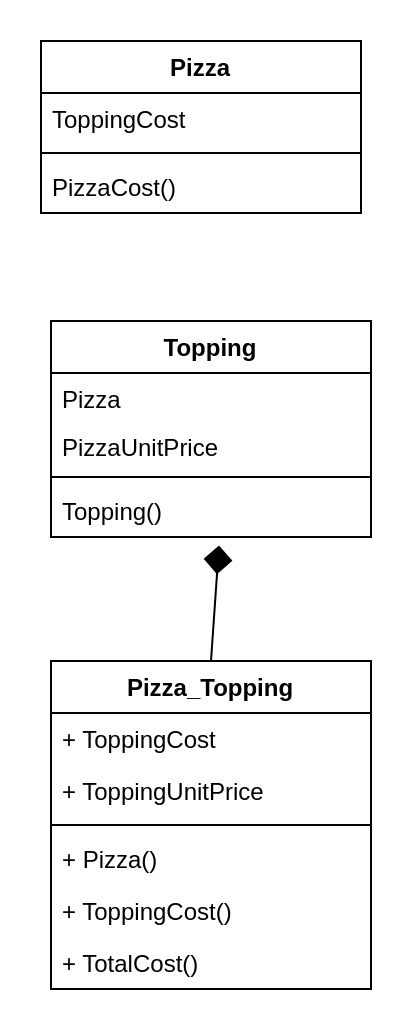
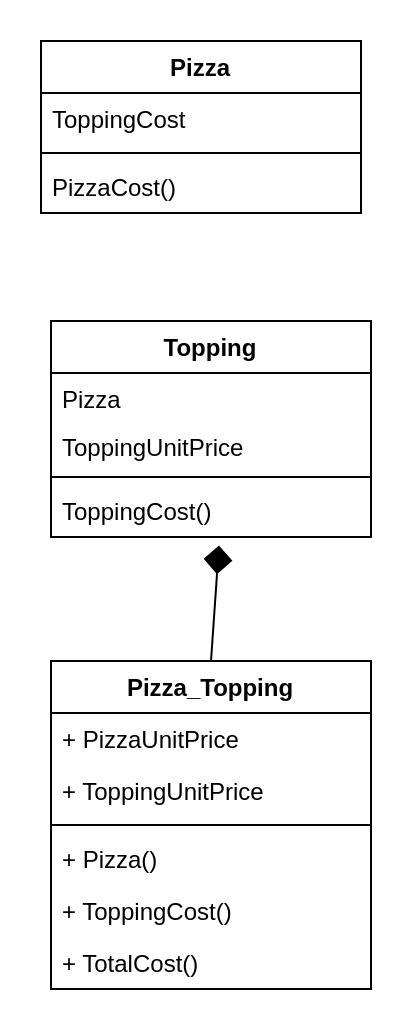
node "PizzaUnitPrice": label "PizzaUnitPrice" -> "ToppingUnitPrice"
node "Topping()": label "Topping()" -> "ToppingCost()"
node "+ ToppingCost": label "+ ToppingCost" -> "+ PizzaUnitPrice"
